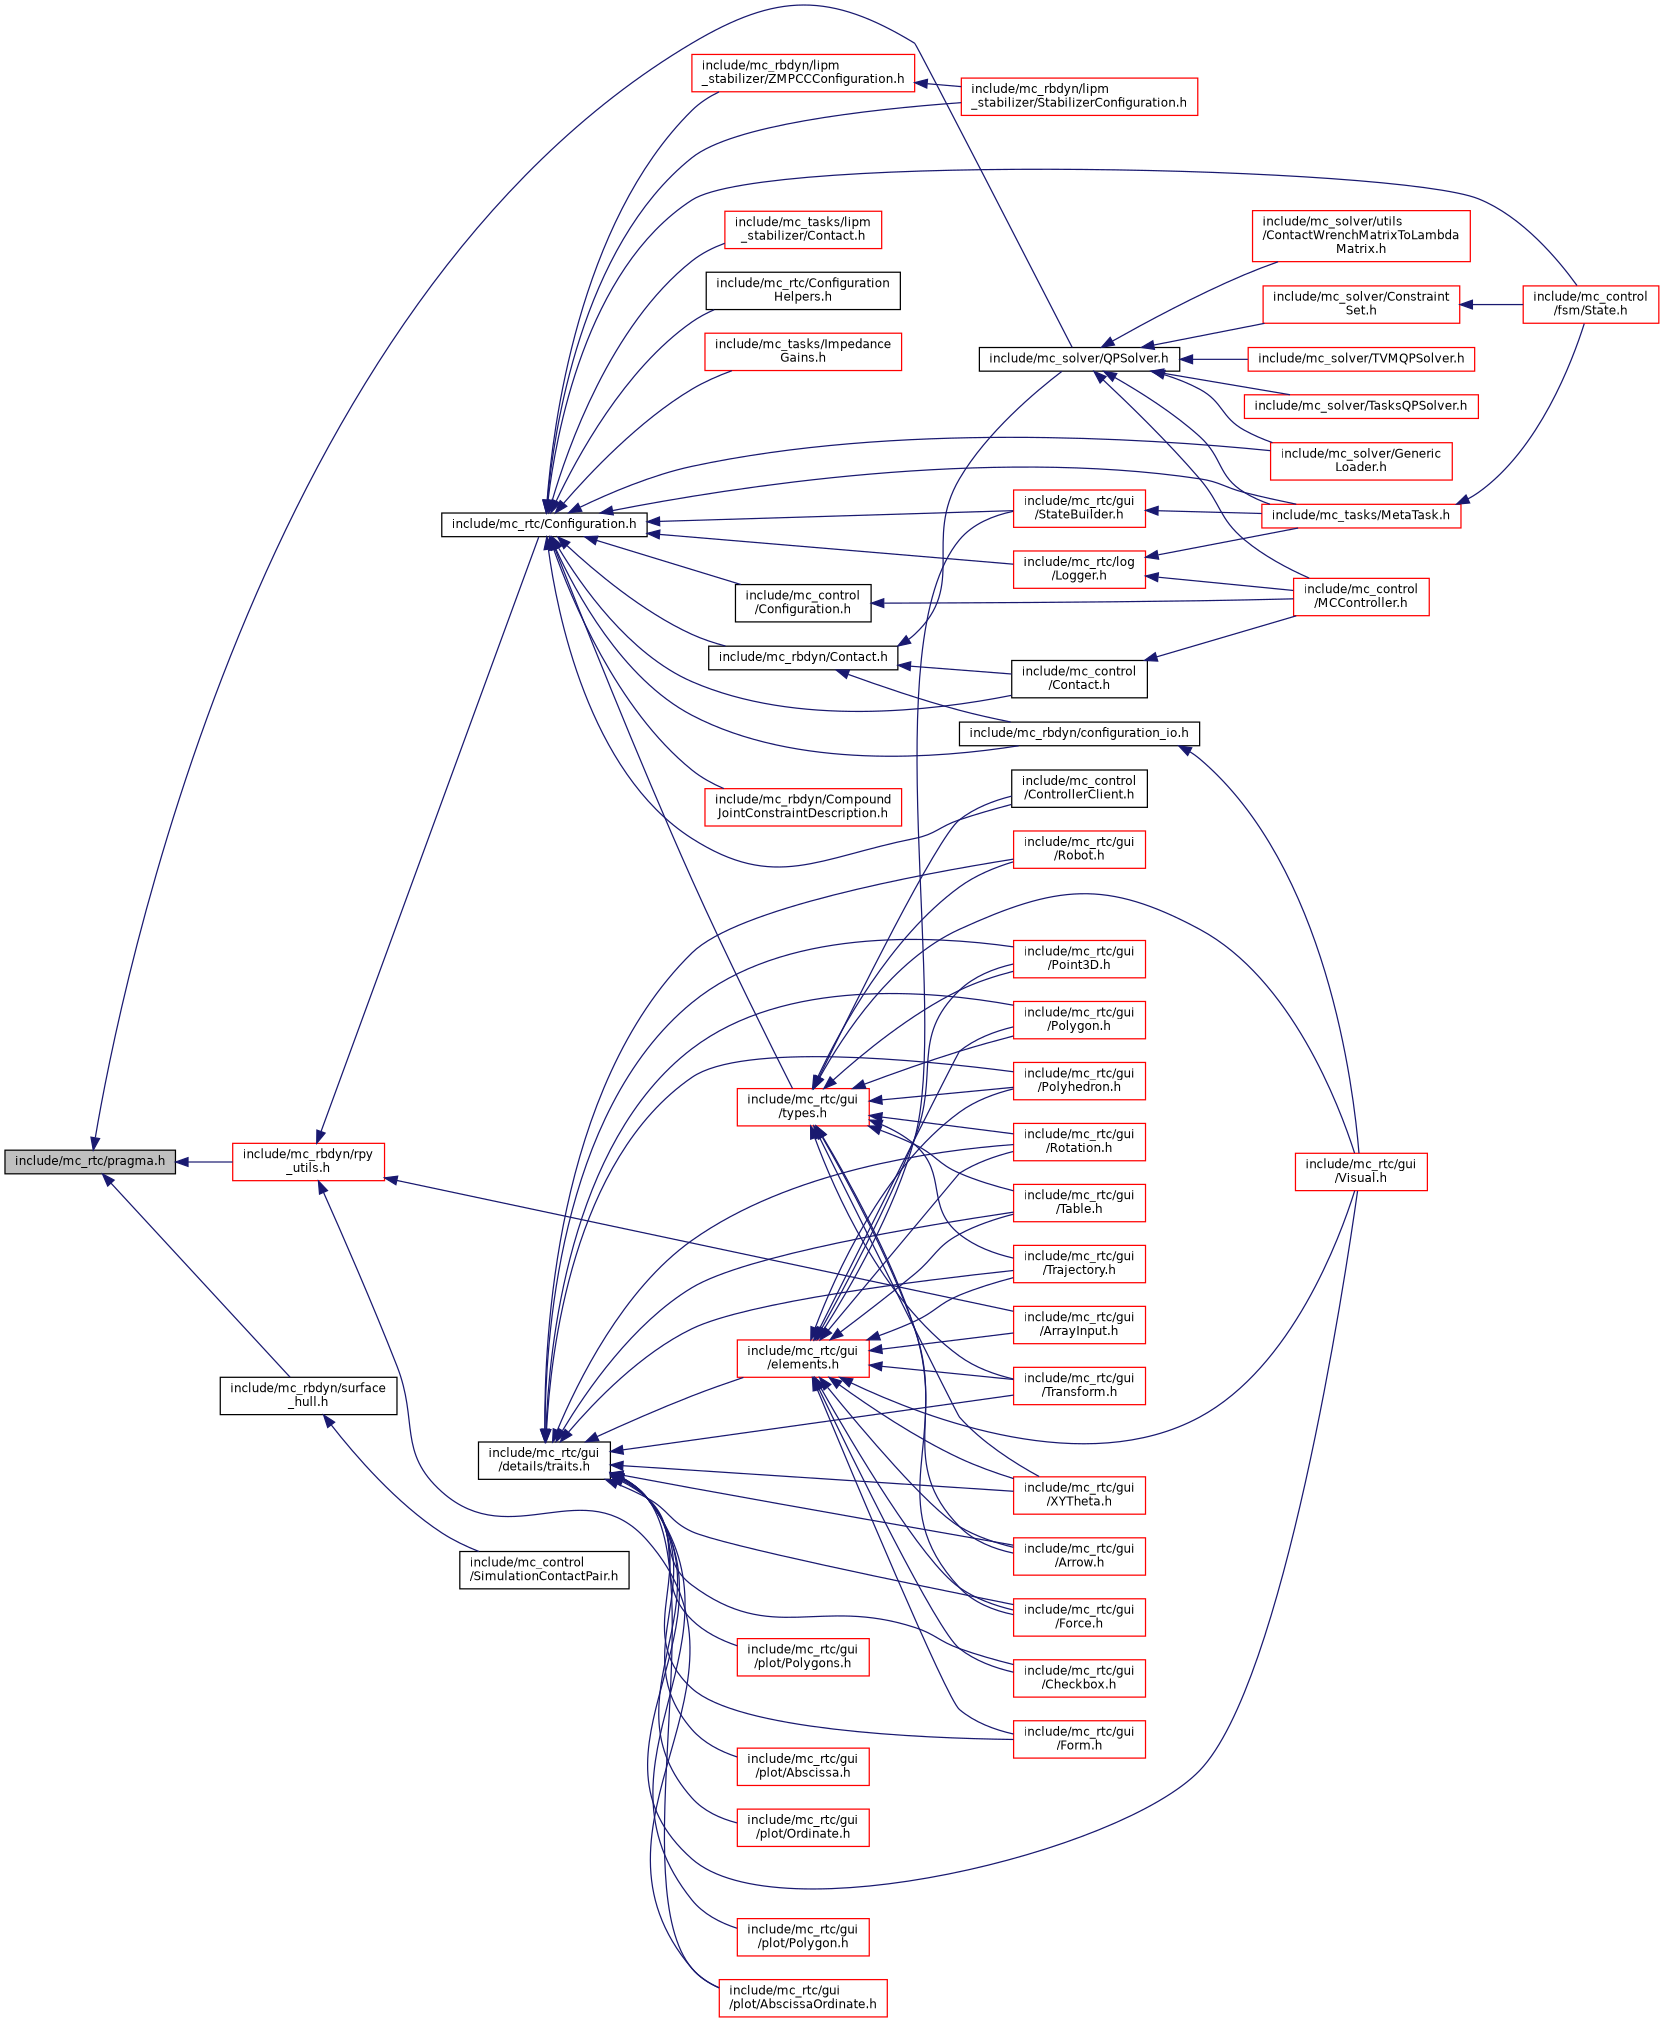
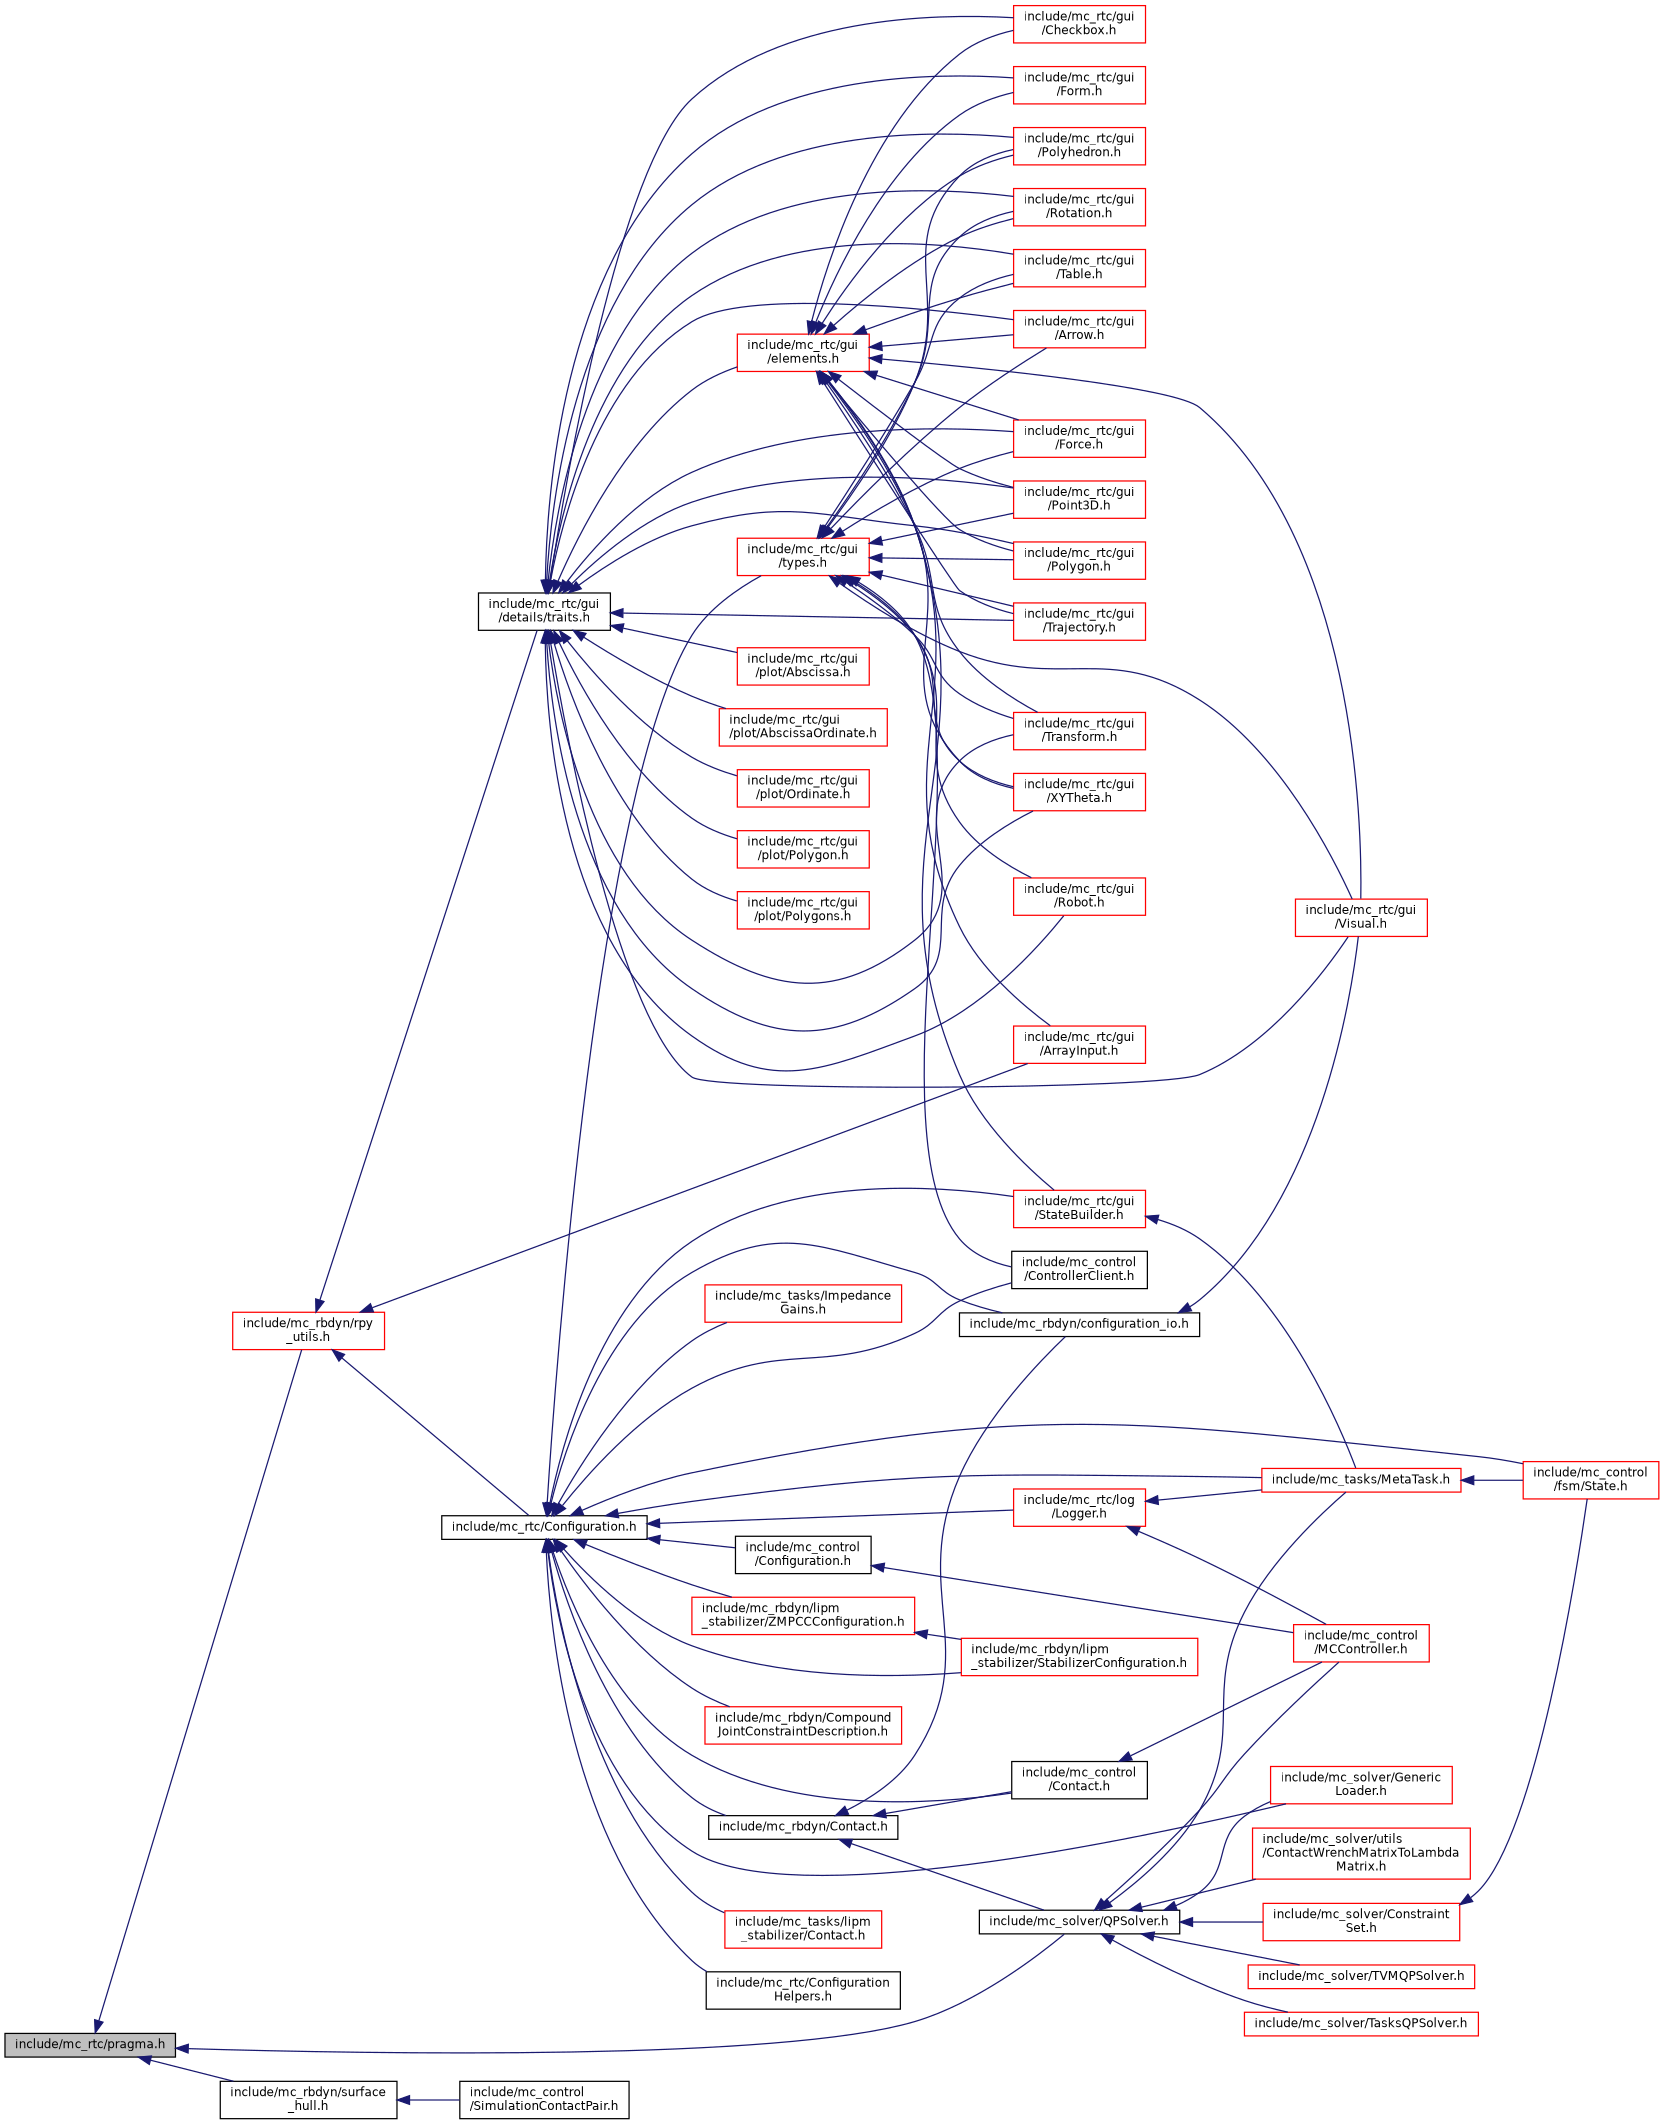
edge "include/mc_rtc/gui /plot/AbscissaOrdinate.h" -> "include/mc_rbdyn/rpy _utils.h": now "include/mc_rtc/gui /details/traits.h" -> "include/mc_rbdyn/rpy _utils.h"
